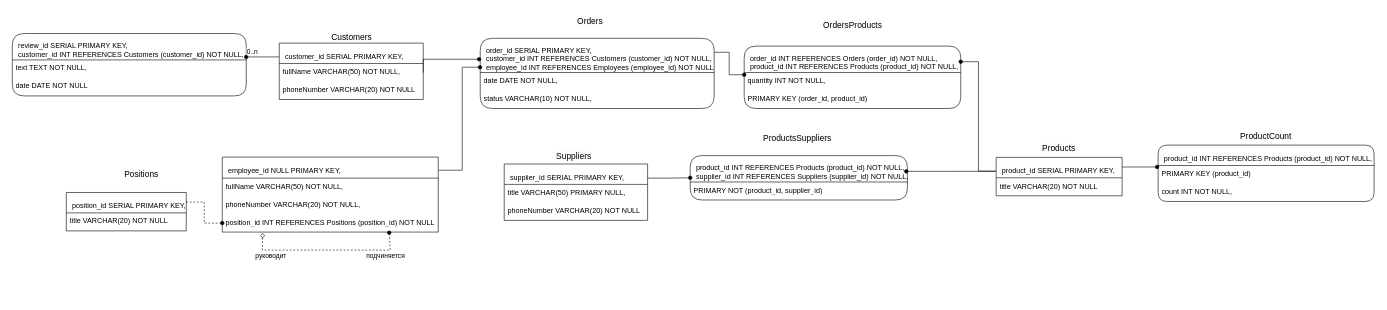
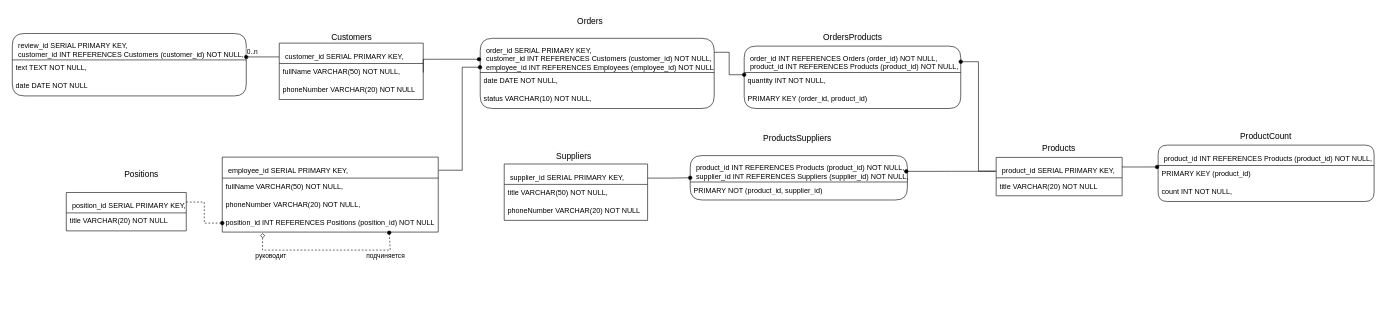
node "OrdersProducts": moved (852, 25) -> (852, 37)
node "employee_id NULL PRIMARY KEY,": label "employee_id NULL PRIMARY KEY," -> "employee_id SERIAL PRIMARY KEY,"
node "title VARCHAR(50) PRIMARY NULL,": label "title VARCHAR(50) PRIMARY NULL," -> "title VARCHAR(50) NOT NULL,"
